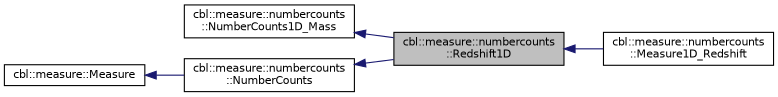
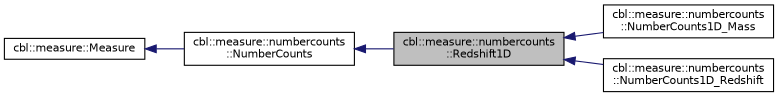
edge "cbl::measure::numbercounts ::Redshift1D" -> "cbl::measure::numbercounts ::NumberCounts1D_Mass": reversed
node "cbl::measure::numbercounts ::Measure1D_Redshift": label "cbl::measure::numbercounts ::Measure1D_Redshift" -> "cbl::measure::numbercounts ::NumberCounts1D_Redshift"
